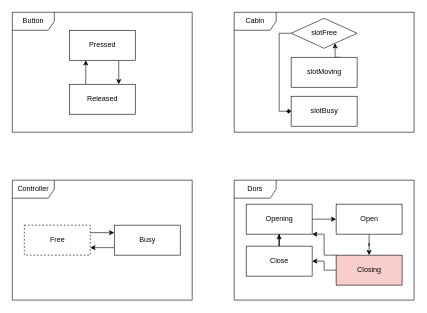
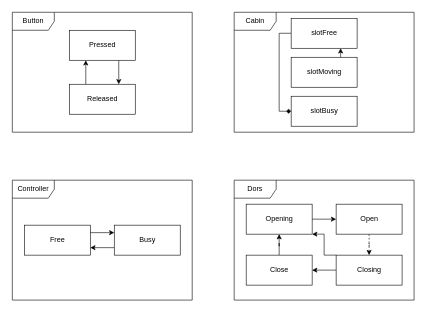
node "slotFree": shape diamond -> rectangle
node "Free": style dashed -> solid
edge "Open" -> "Closing": style solid -> dashed
node "Close": moved (279, 261) -> (279, 270)
node "Closing": fillcolor #f8cecc -> #ffffff
